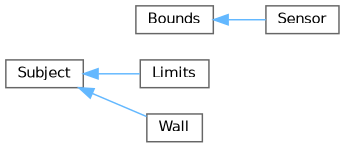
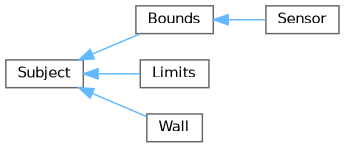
edge "Bounds" -> "Subject": added
